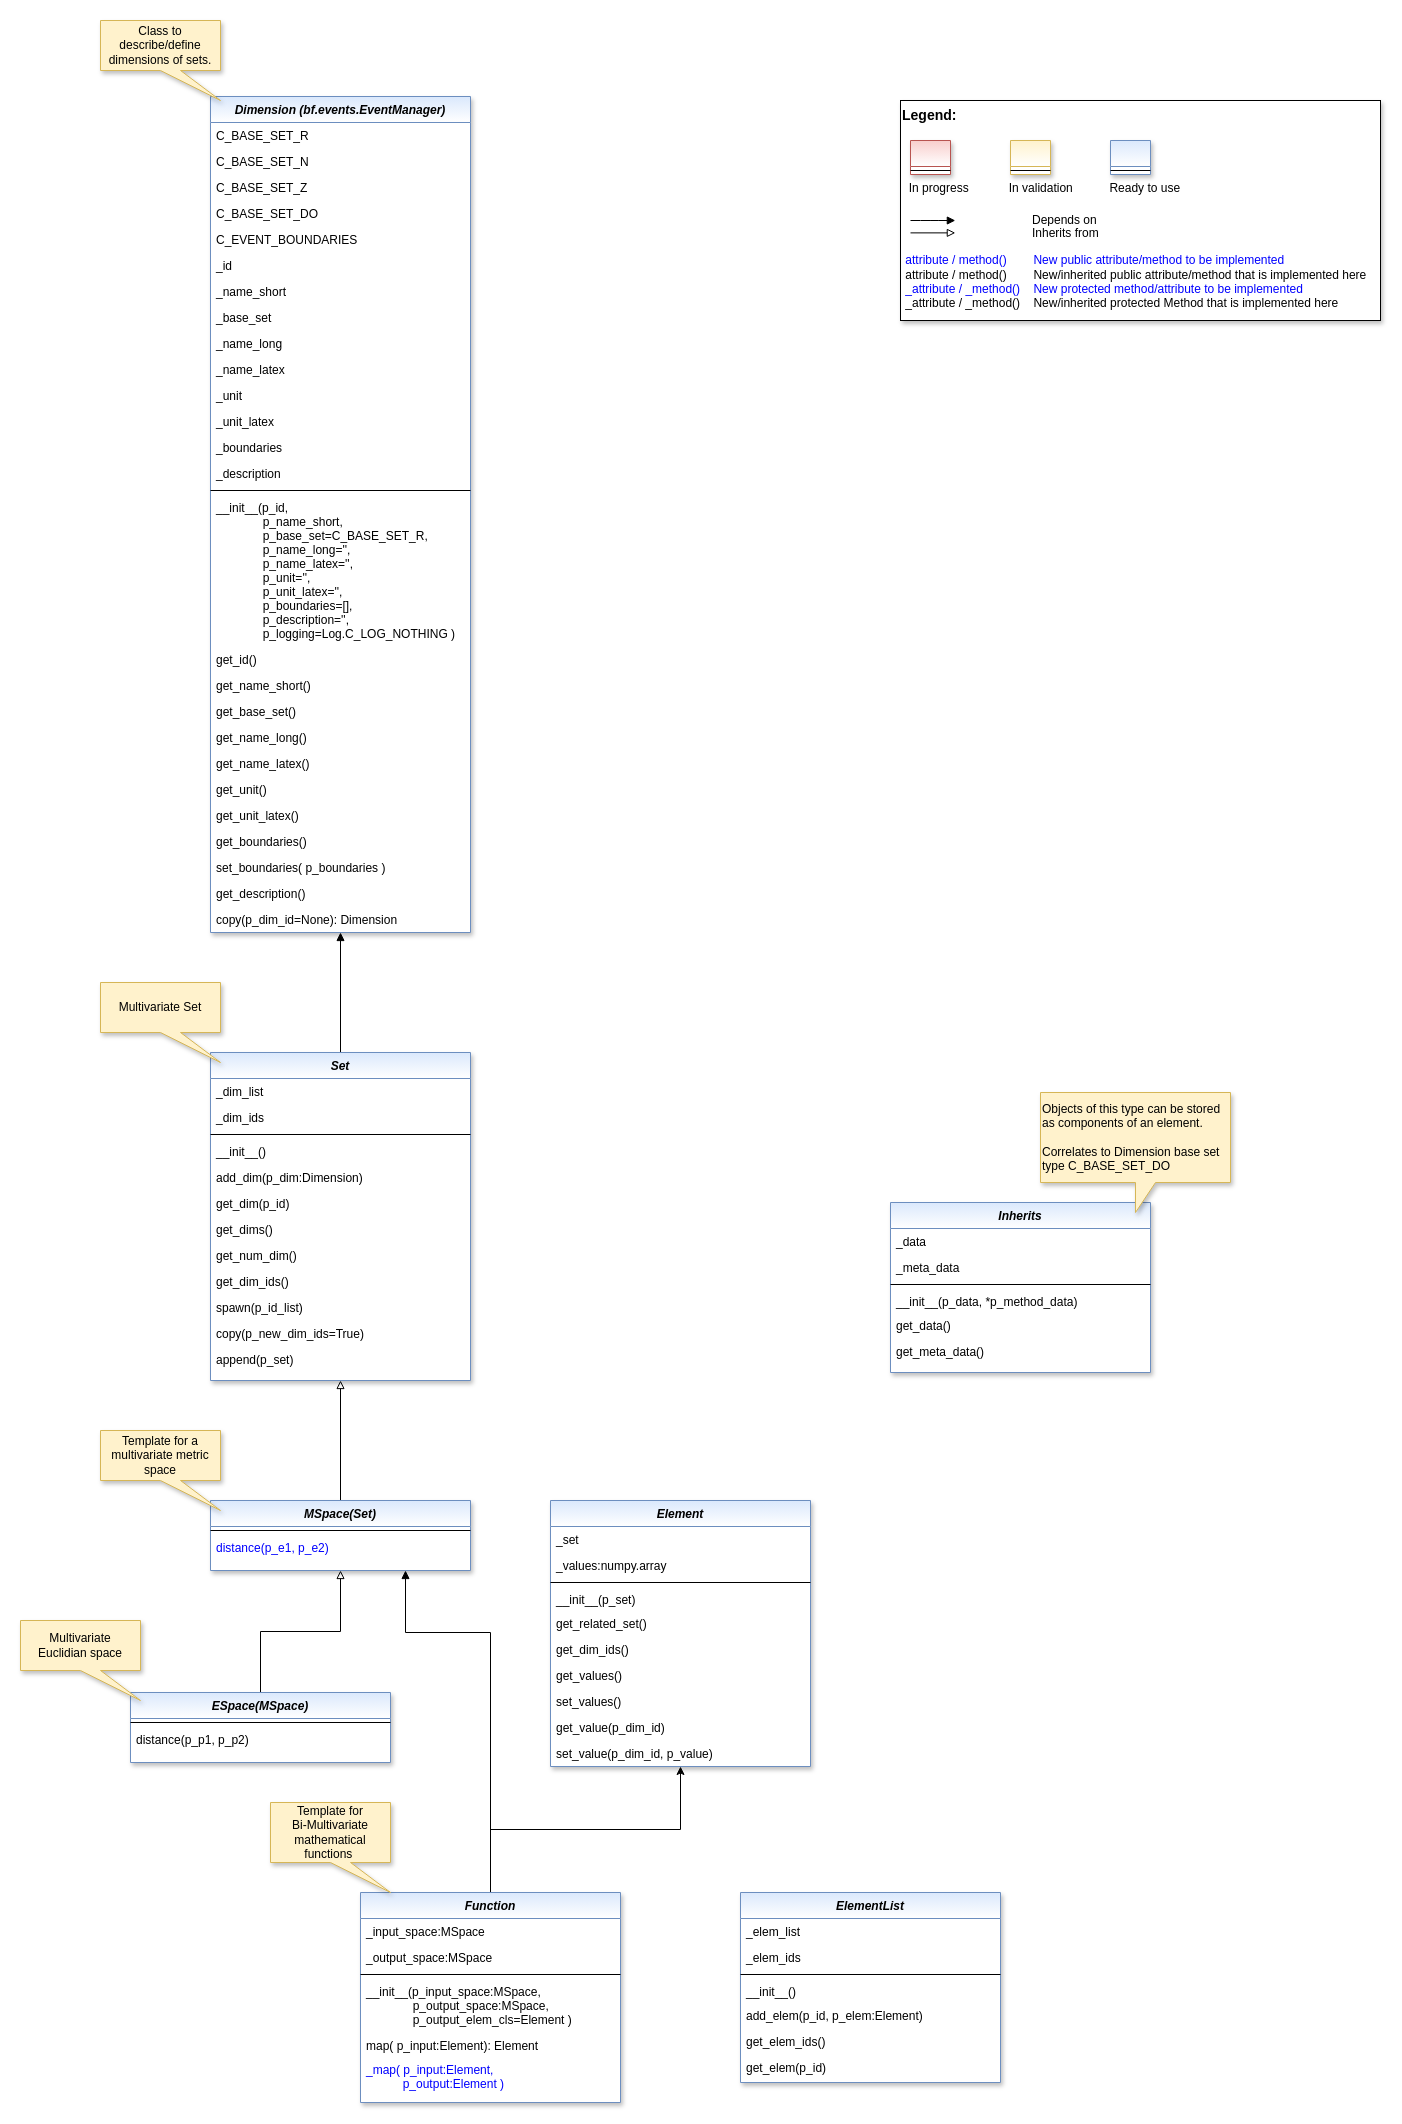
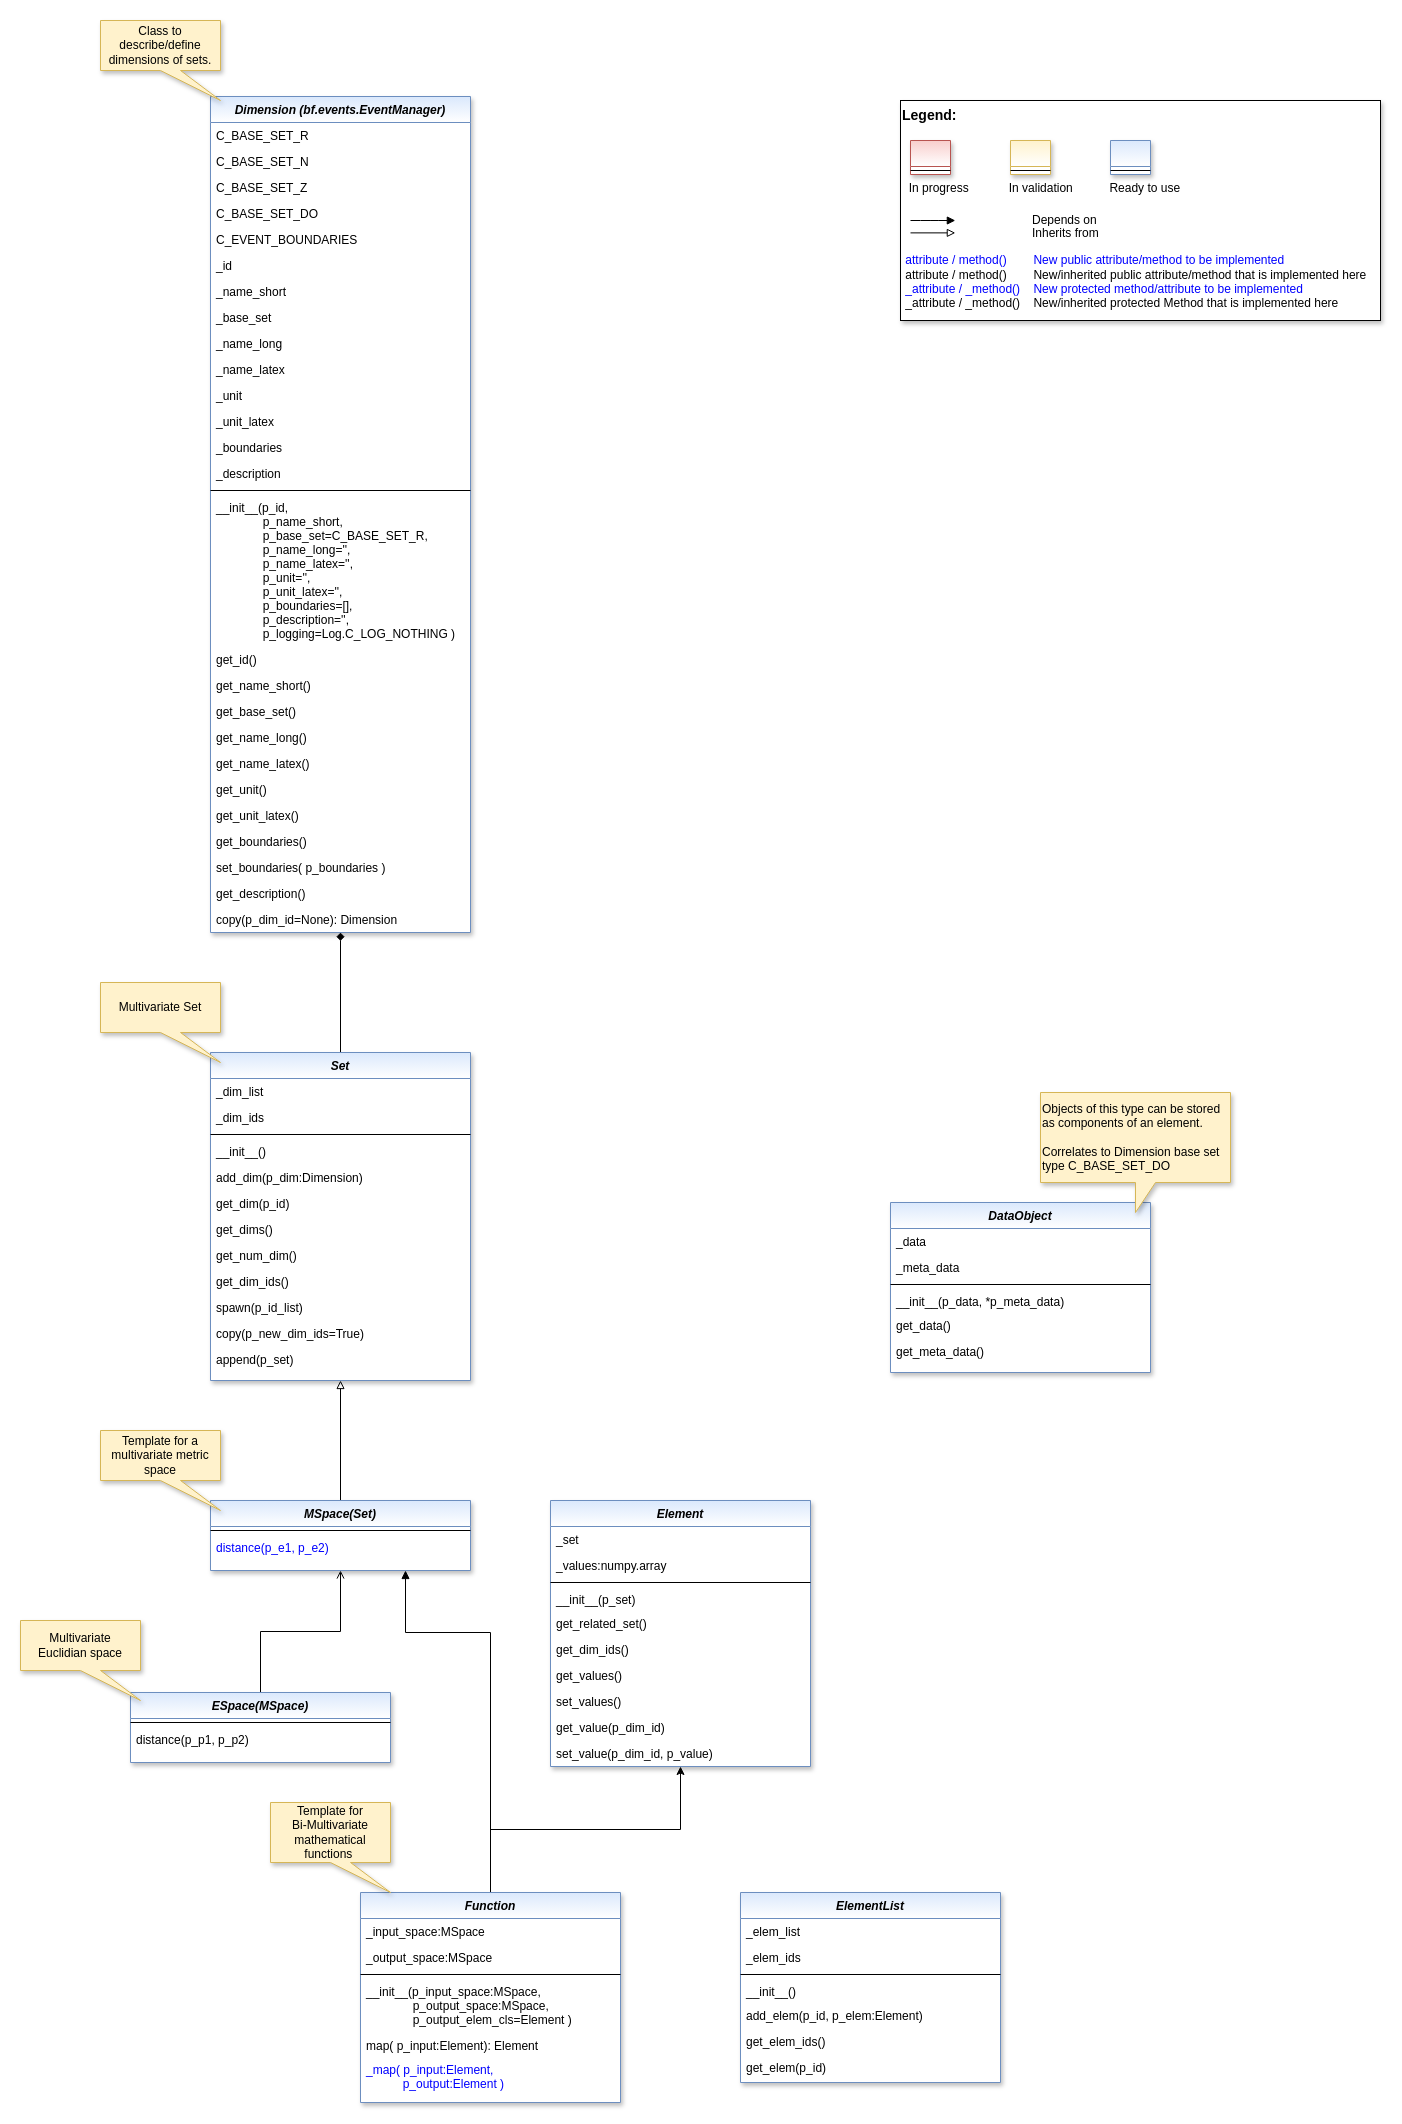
edge "Set" -> "Dimension (bf.events.EventManager)": arrowhead block -> diamond
node "Inherits": label "Inherits" -> "DataObject"
node "__init__(p_data, *p_method_data)": label "__init__(p_data, *p_method_data)" -> "__init__(p_data, *p_meta_data)"
edge "ESpace(MSpace)" -> "MSpace(Set)": arrowhead block -> open
